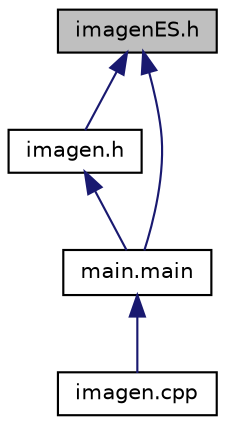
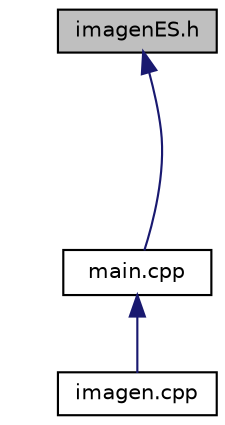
node "imagen.h": removed
node "main.main": label "main.main" -> "main.cpp"
